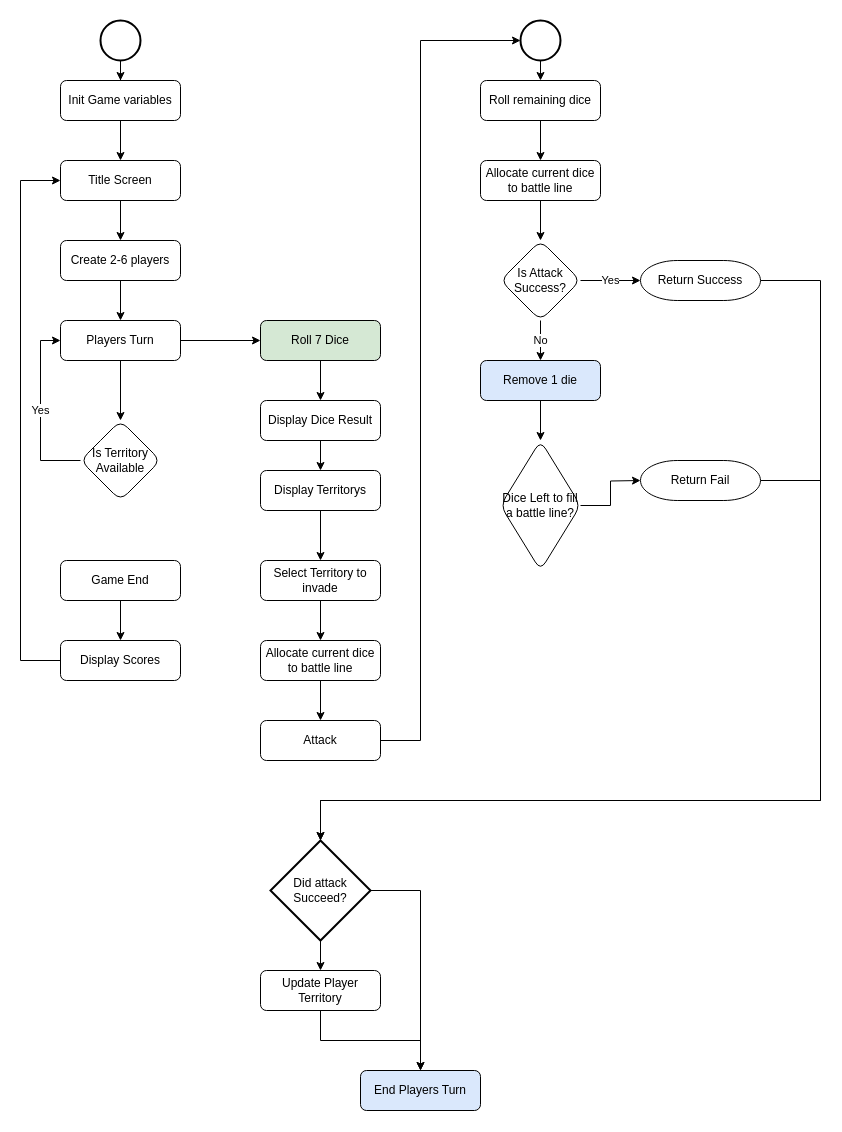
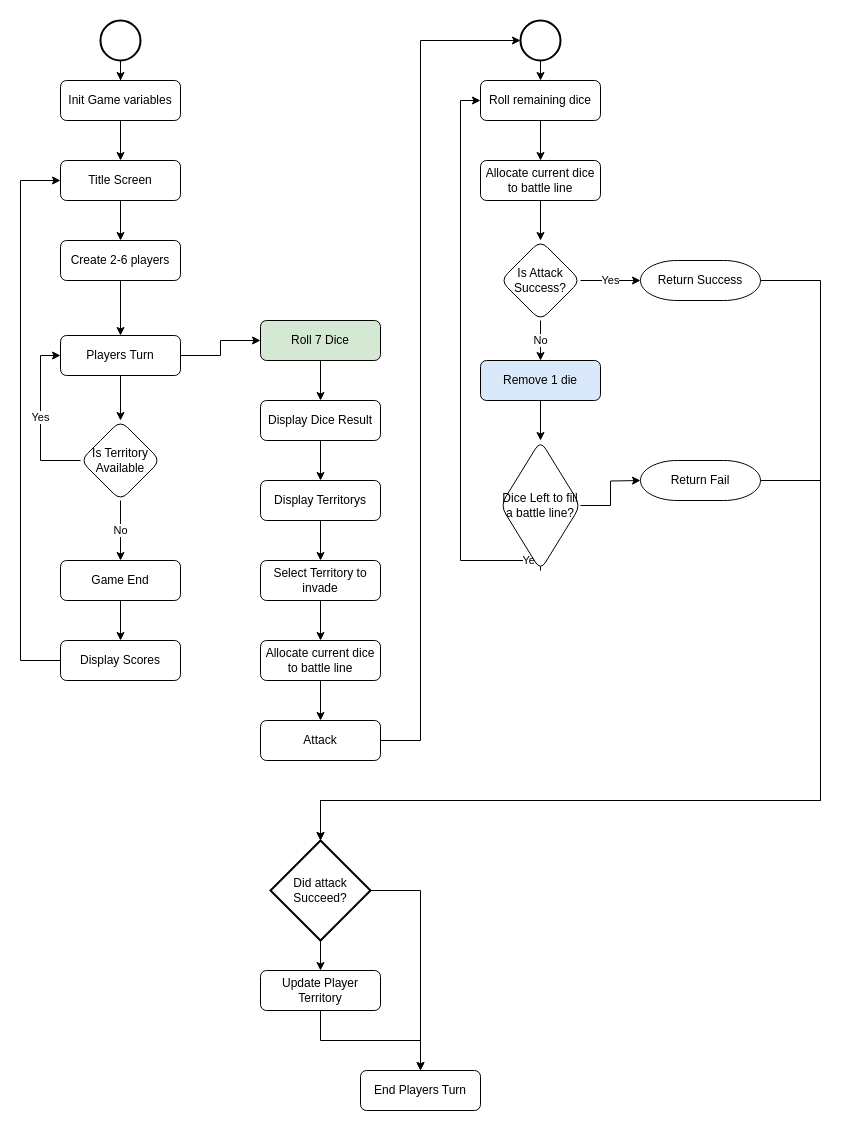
node "Players Turn": moved (121, 341) -> (121, 356)
edge "Dice Left to fill a battle line?" -> "Roll remaining dice": added, label "Yes"
node "Display Territorys": moved (321, 491) -> (321, 501)
edge "Is Territory Available" -> "Game End": added, label "No"
node "End Players Turn": fillcolor #dae8fc -> #ffffff
